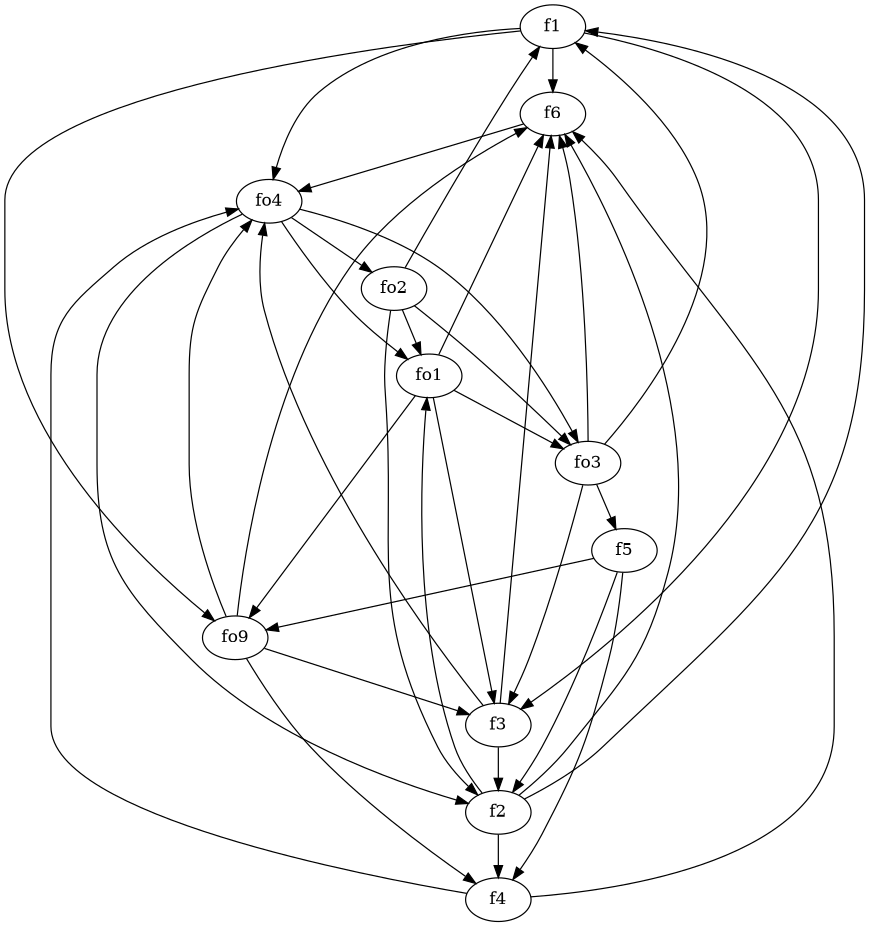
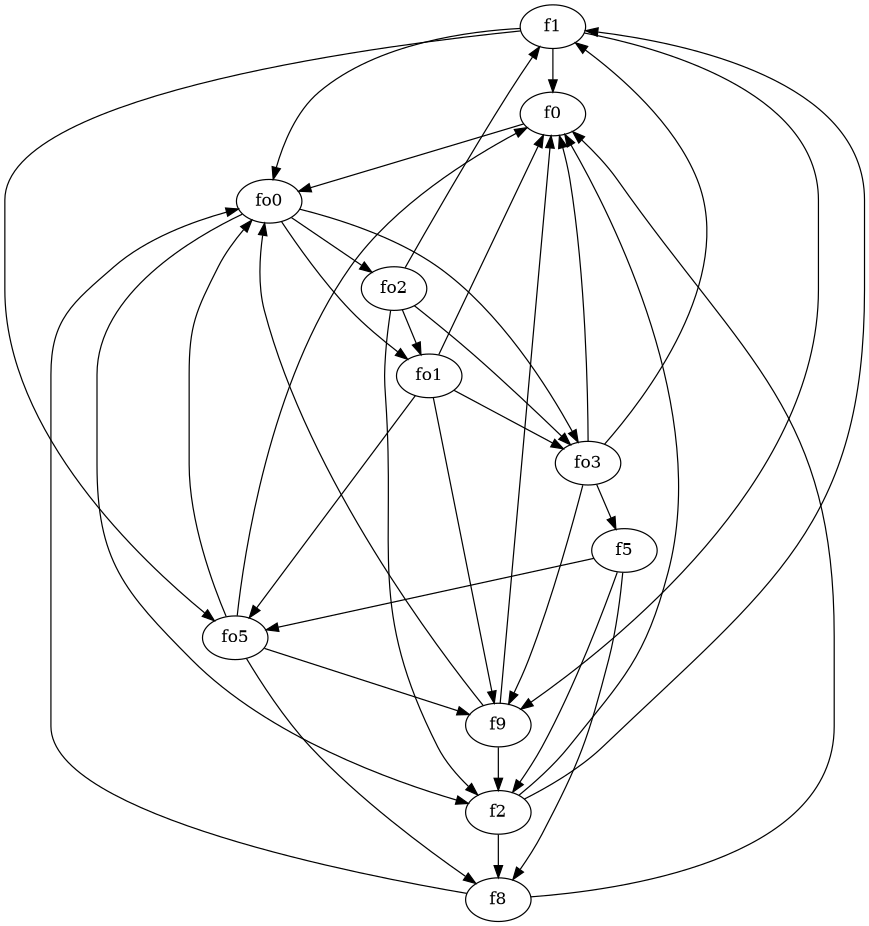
node "f6": label "f6" -> "f0"
node "fo4": label "fo4" -> "fo0"
edge "f2" -> "fo1": removed
node "fo9": label "fo9" -> "fo5"
node "f3": label "f3" -> "f9"
node "f4": label "f4" -> "f8"
